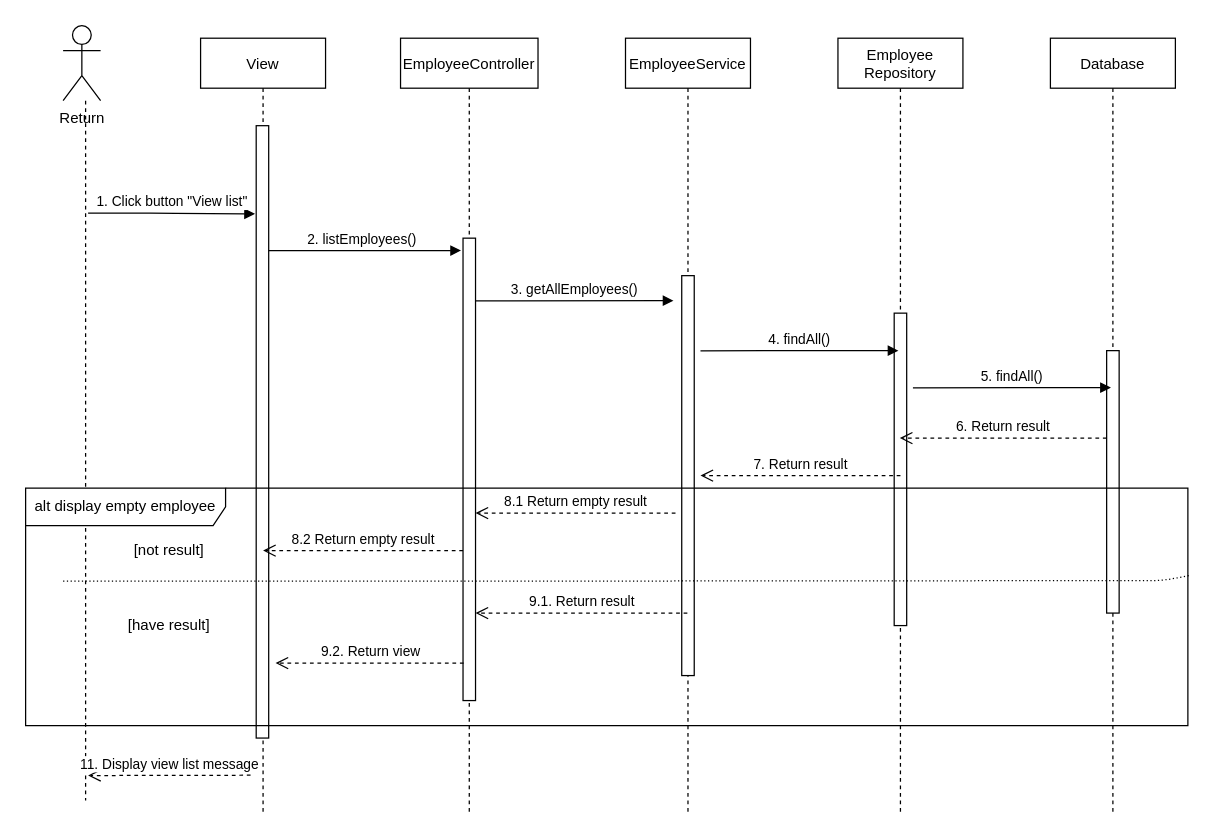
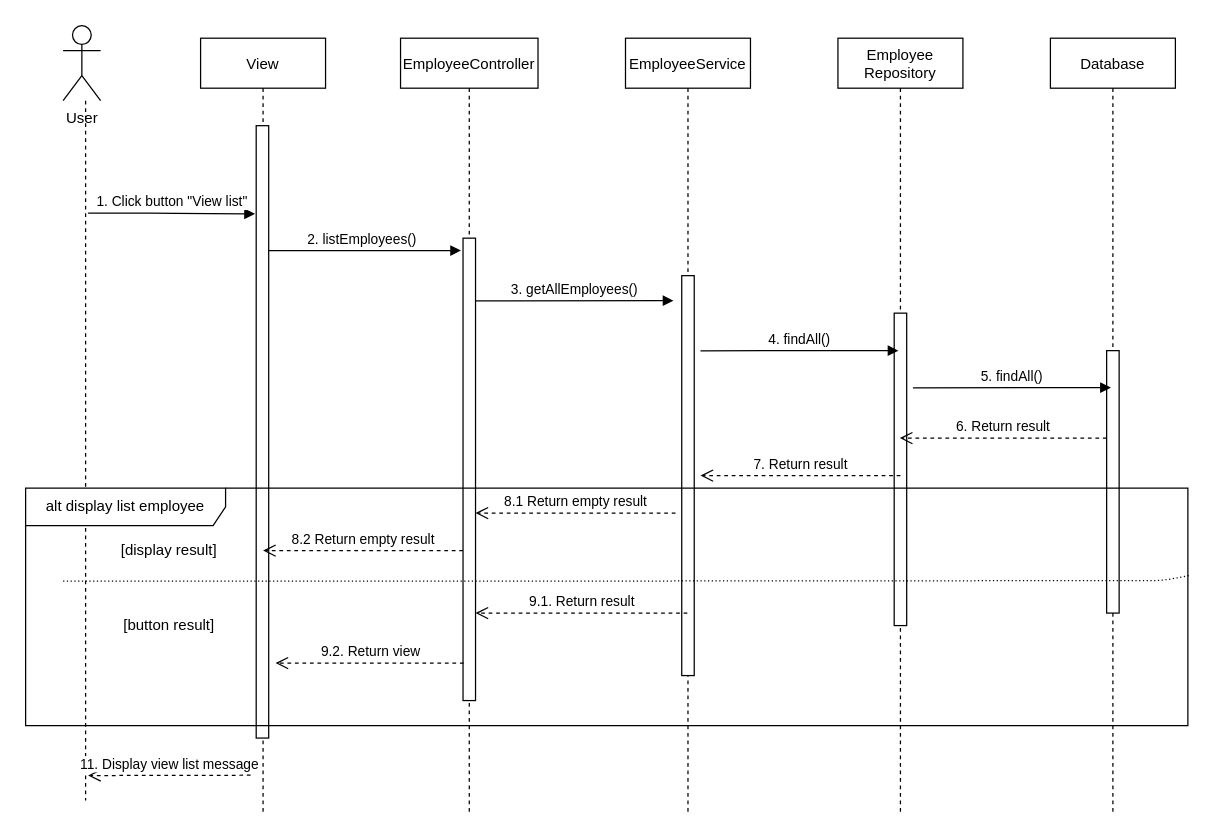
node "Return": label "Return" -> "User"
node "alt display empty employee": label "alt display empty employee" -> "alt display list employee"
node "[not result]": label "[not result]" -> "[display result]"
node "[have result]": label "[have result]" -> "[button result]"
